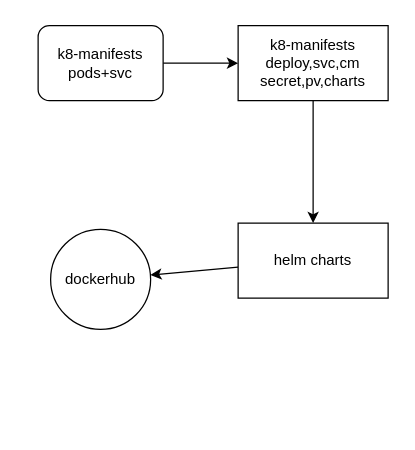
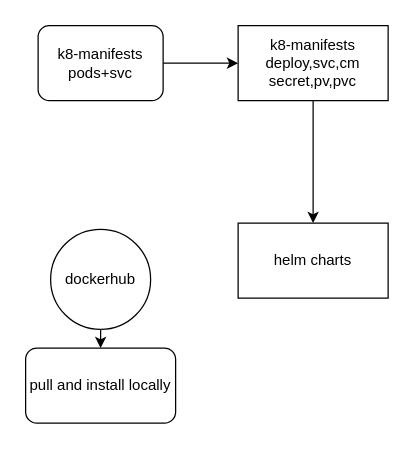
node "k8-manifests deploy,svc,cm secret,pv,charts": label "k8-manifests deploy,svc,cm secret,pv,charts" -> "k8-manifests deploy,svc,cm secret,pv,pvc"
edge "helm charts" -> "dockerhub": removed
edge "dockerhub" -> "pull and install locally": added
node "pull and install locally": added
